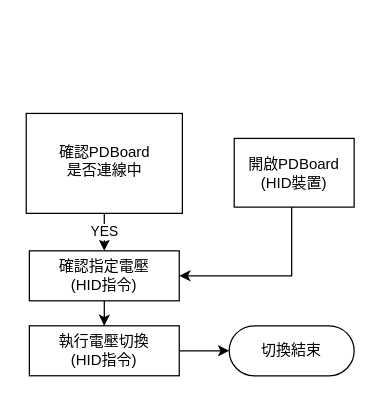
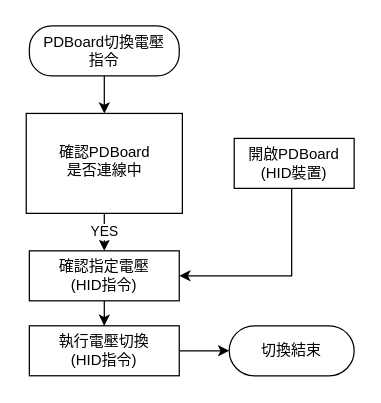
node "PDBoard切換電壓 指令": added
edge "PDBoard切換電壓 指令" -> "確認PDBoard 是否連線中": added
node "開啟PDBoard (HID裝置)": size 120x69 -> 120x50
